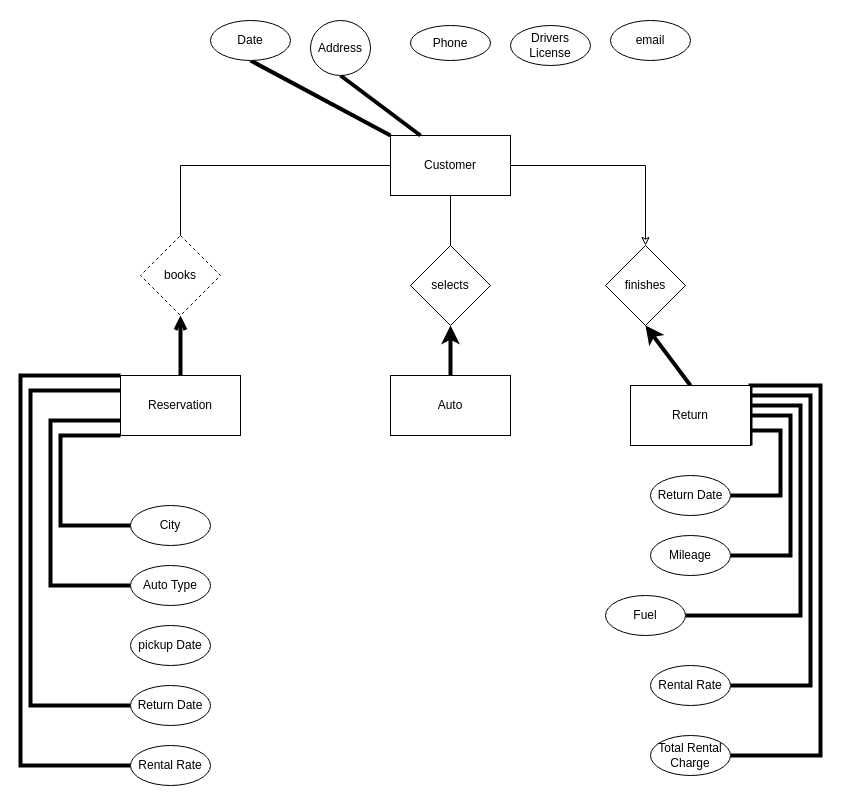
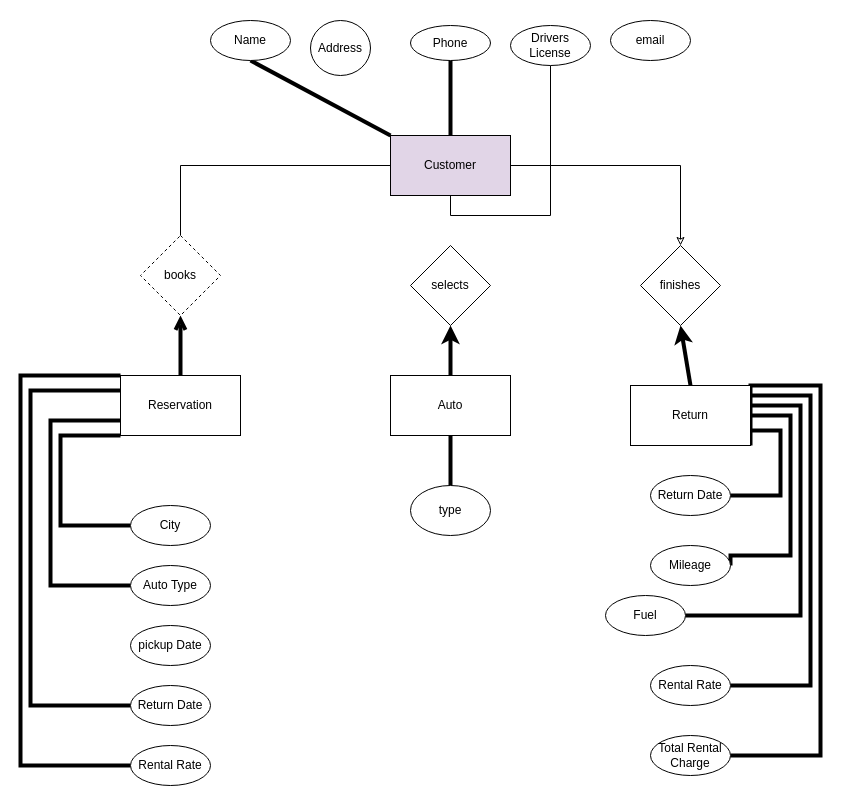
node "Date": label "Date" -> "Name"
edge "Phone" -- "Customer": added
edge "Address" -- "Customer": removed
node "Customer": fillcolor #ffffff -> #e1d5e7
edge "Customer" -- "selects": now "Customer" -- "Drivers License"
node "finishes": moved (646, 286) -> (681, 286)
edge "Auto" -- "type": added
node "type": added
node "Mileage": moved (691, 556) -> (691, 566)
